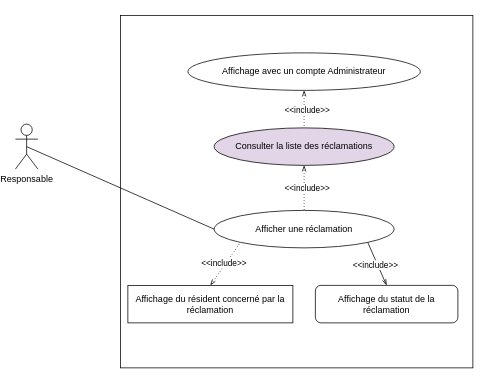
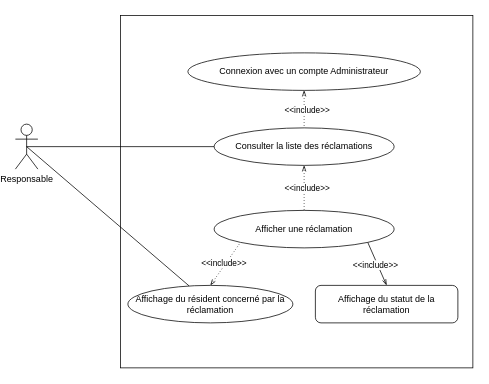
node "Affichage avec un compte Administrateur": label "Affichage avec un compte Administrateur" -> "Connexion avec un compte Administrateur"
edge "Responsable" -- "Consulter la liste des réclamations": added
node "Consulter la liste des réclamations": fillcolor #e1d5e7 -> #ffffff
edge "Responsable" -- "Afficher une réclamation": now "Responsable" -- "Affichage du résident concerné par la réclamation"
node "Affichage du résident concerné par la réclamation": shape rectangle -> ellipse
